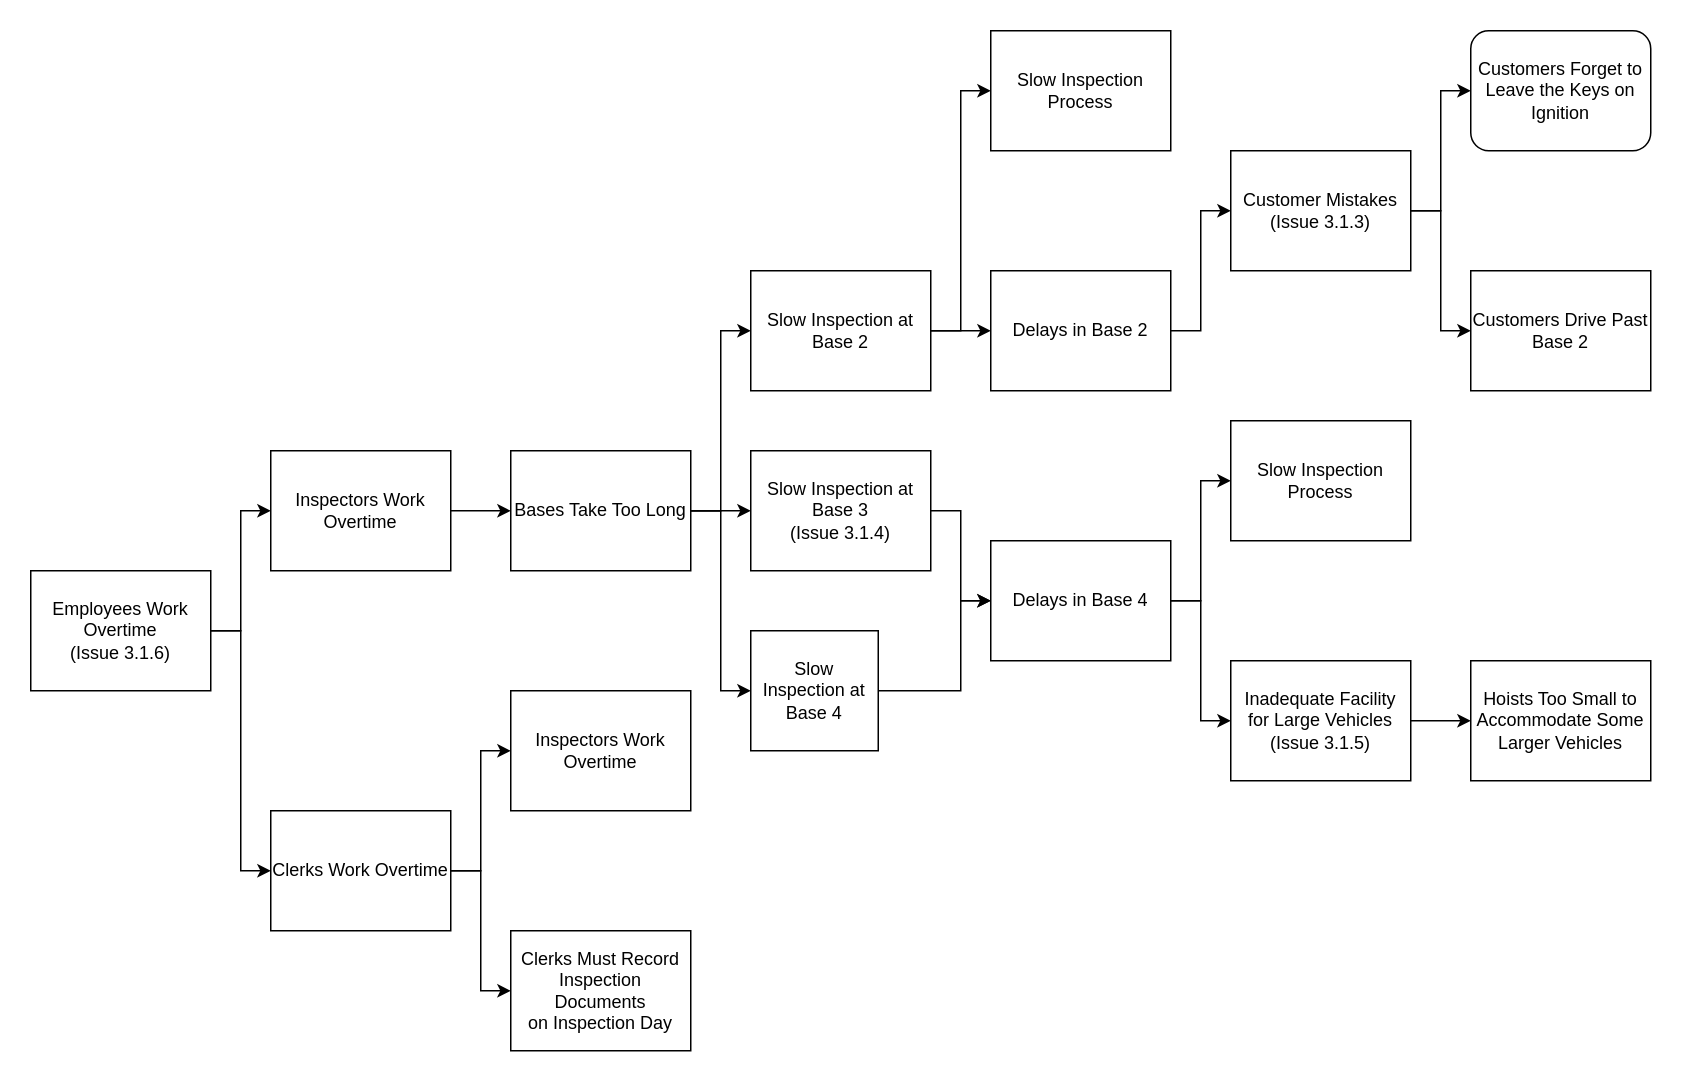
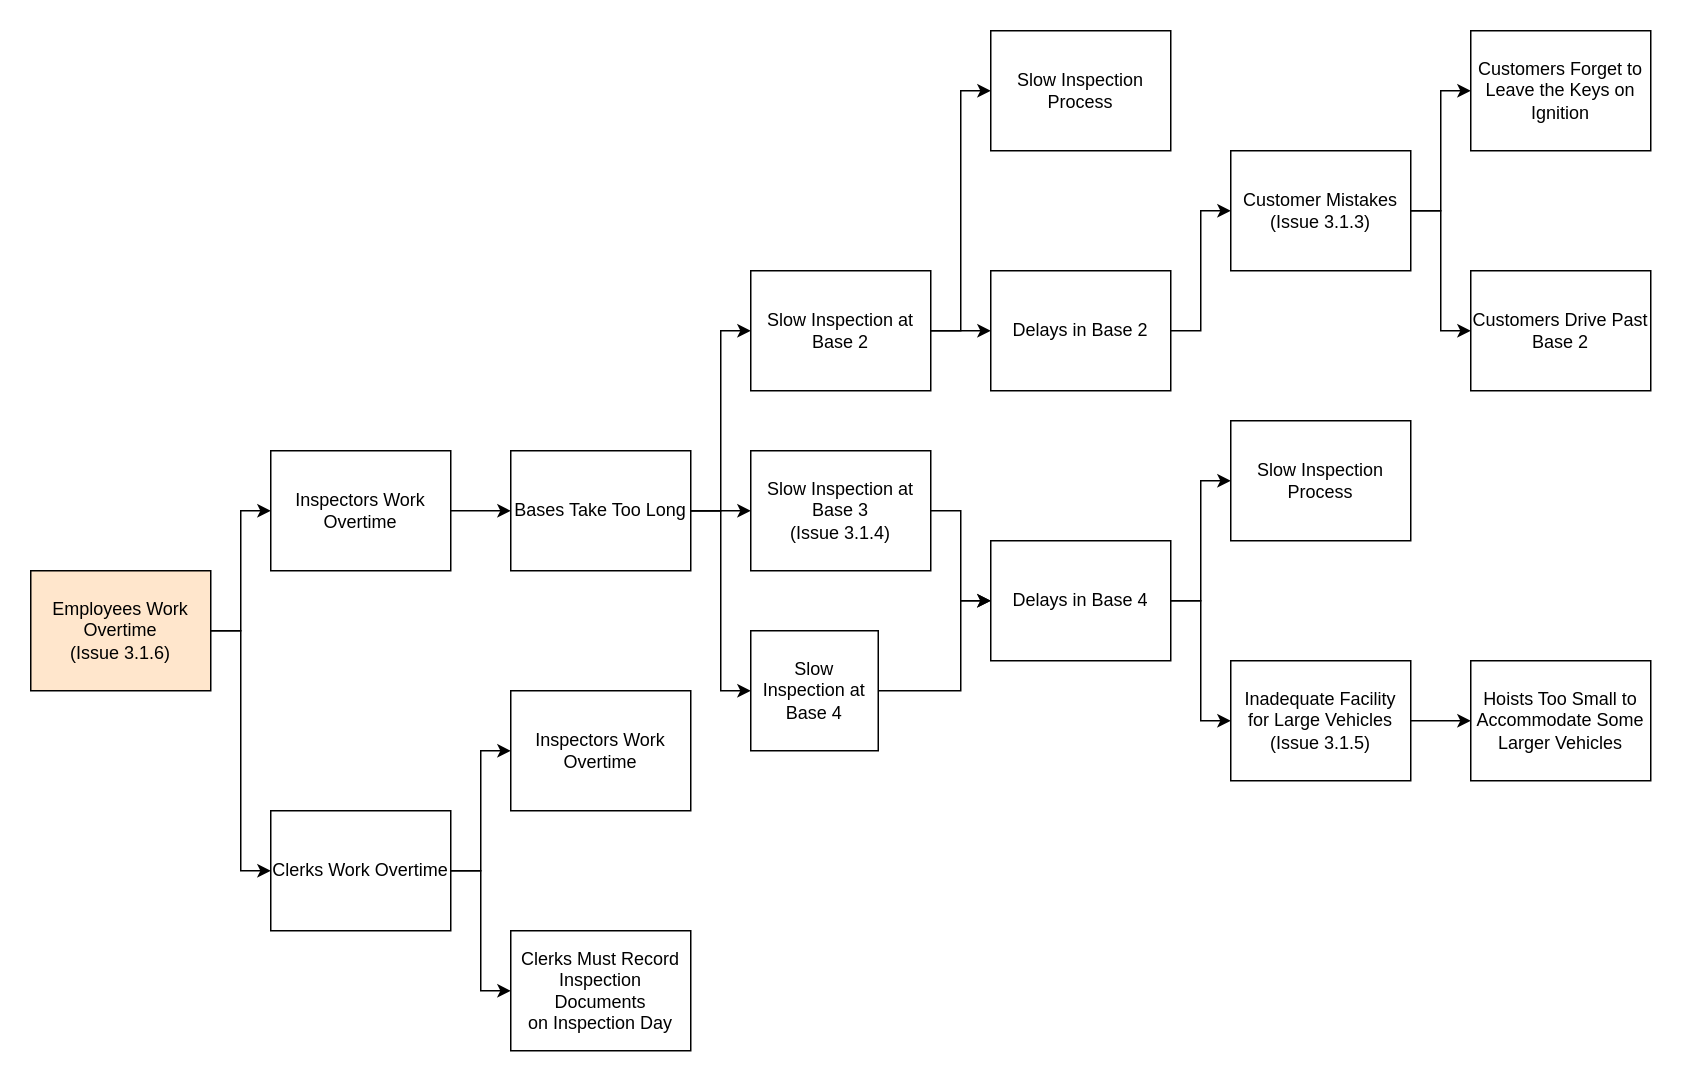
node "Customers Forget to Leave the Keys on Ignition": shape rounded rectangle -> rectangle
node "Employees Work Overtime (Issue 3.1.6)": fillcolor #ffffff -> #ffe6cc
